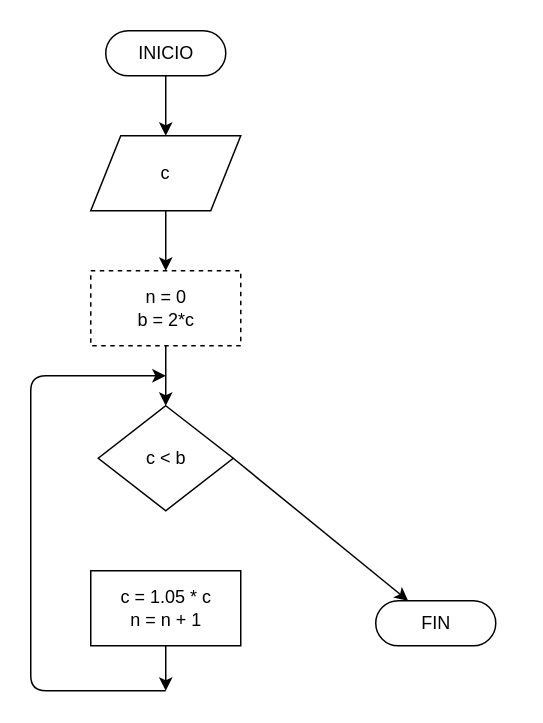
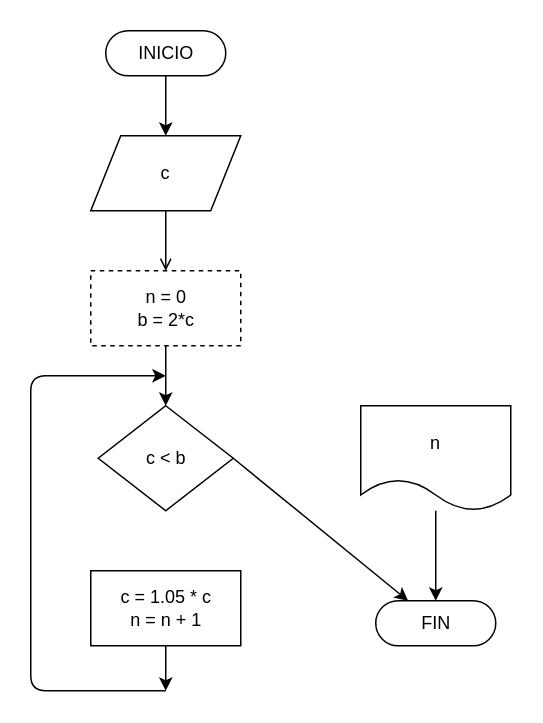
edge "c" -> "n = 0 b = 2*c": arrowhead classic -> open
node "n": added
edge "n" -> "FIN": added
